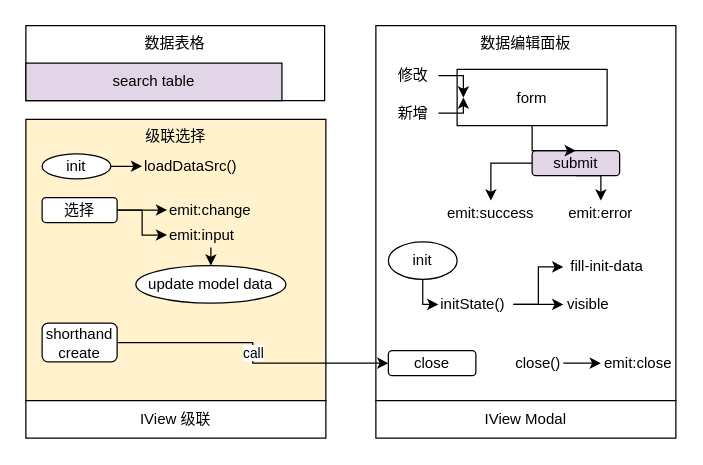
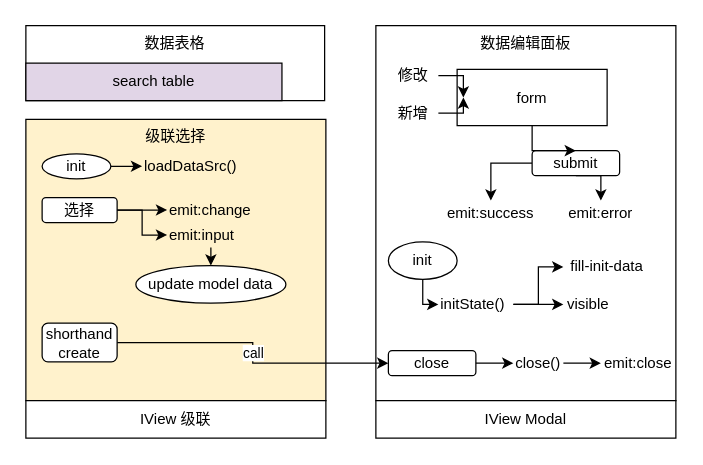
node "submit": fillcolor #e1d5e7 -> #ffffff
edge "close" -> "close()": added
